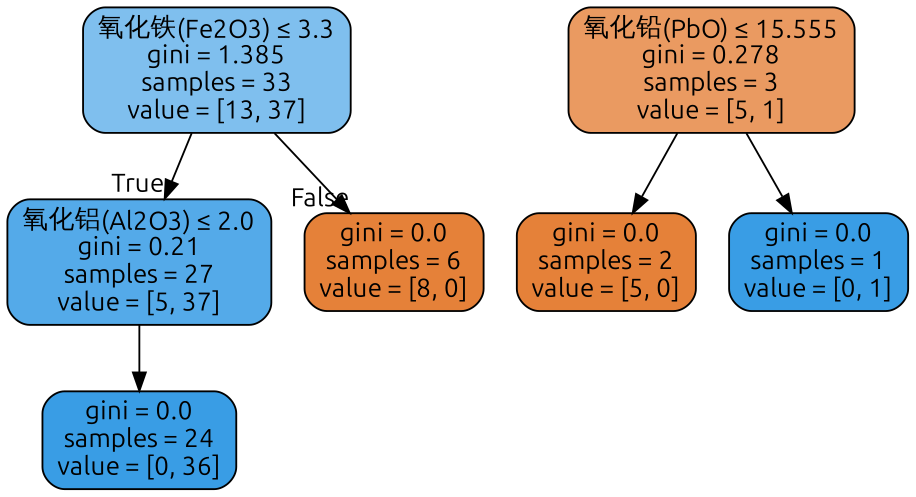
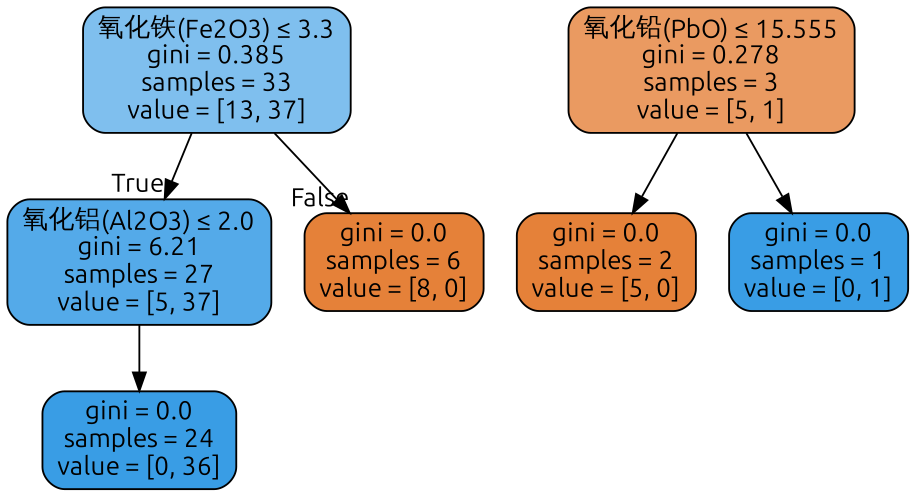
node "氧化铁(Fe2O3) ≤ 3.3": text "gini = 1.385" -> "gini = 0.385"
node "氧化铝(Al2O3) ≤ 2.0": text "gini = 0.21" -> "gini = 6.21"
